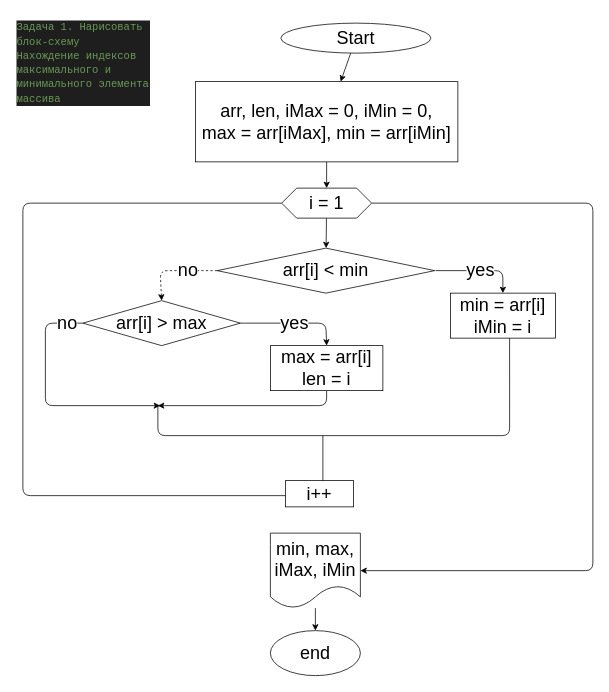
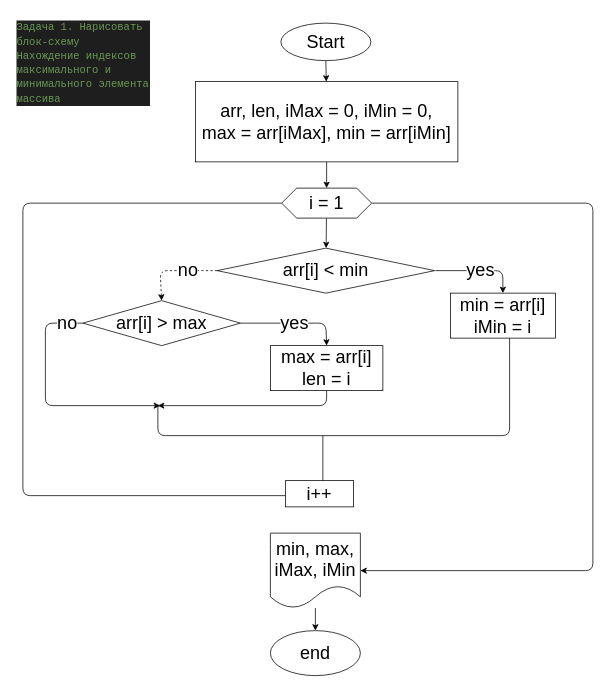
node "Start": size 150x30 -> 90x38
